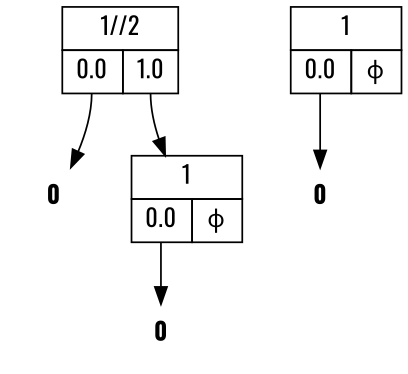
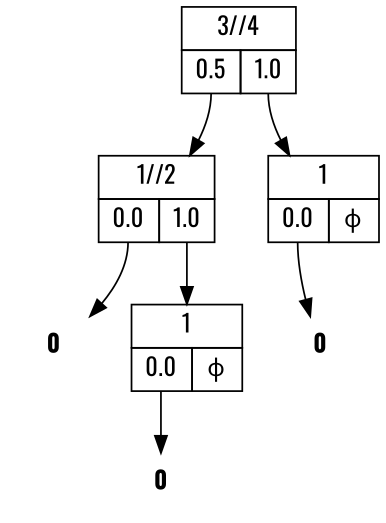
node "3//4": added
